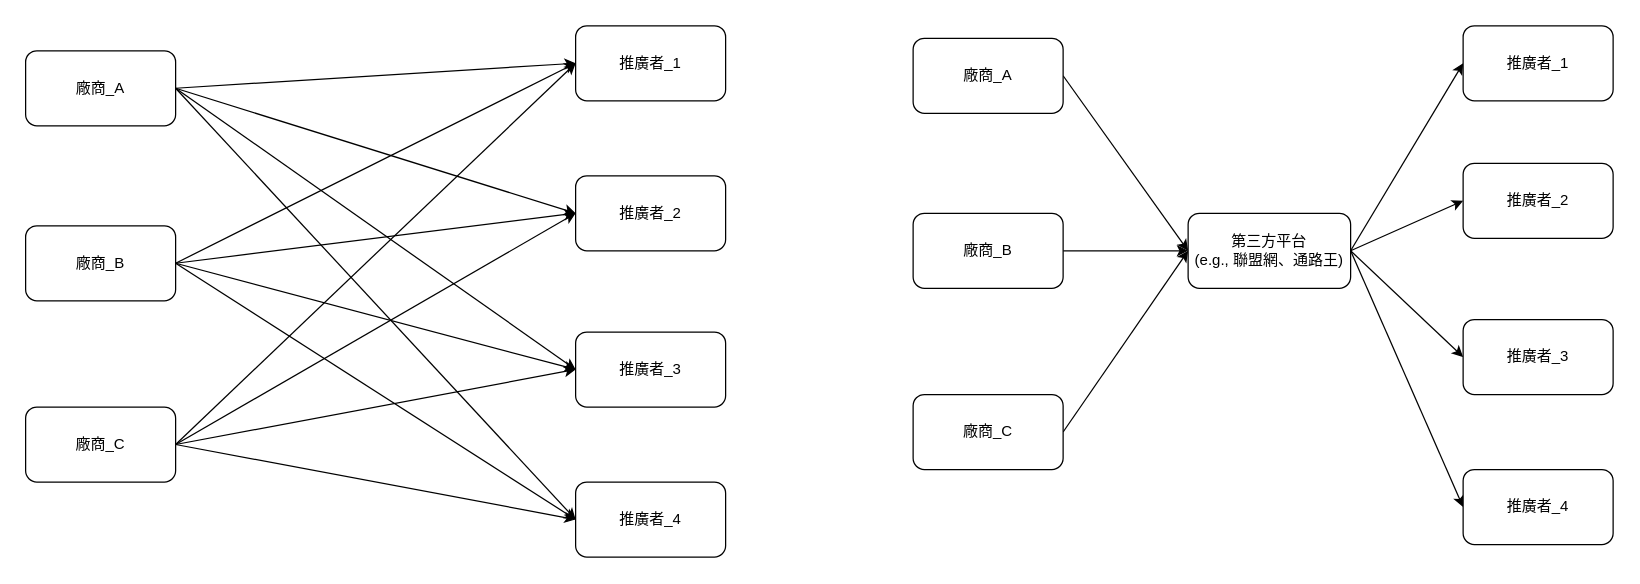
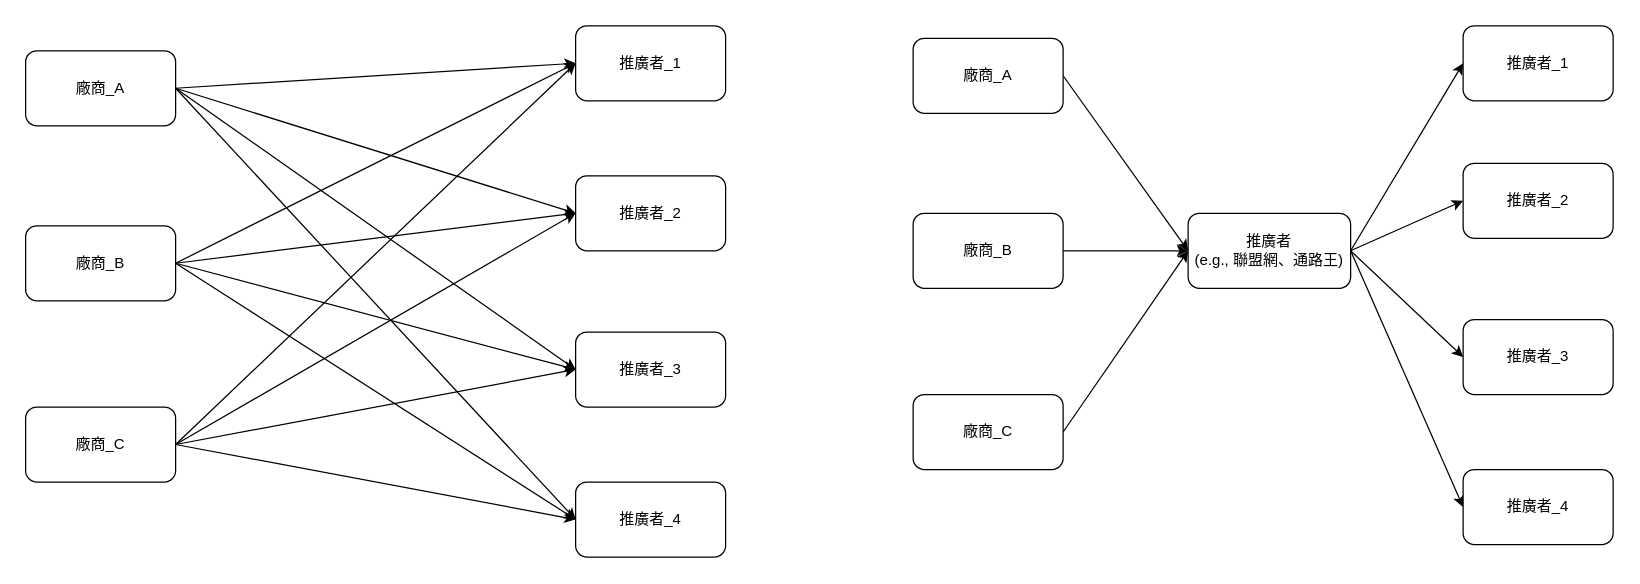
node "第三方平台 (e.g., 聯盟網、通路王)": label "第三方平台 (e.g., 聯盟網、通路王)" -> "推廣者 (e.g., 聯盟網、通路王)"
